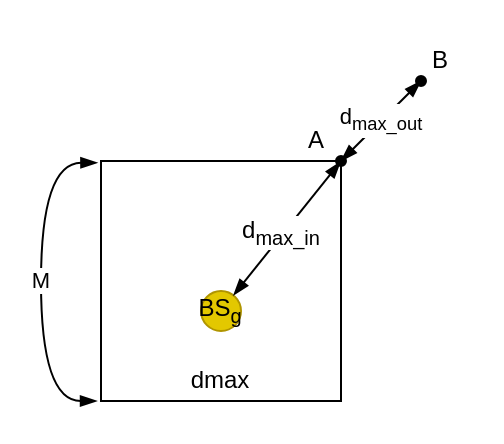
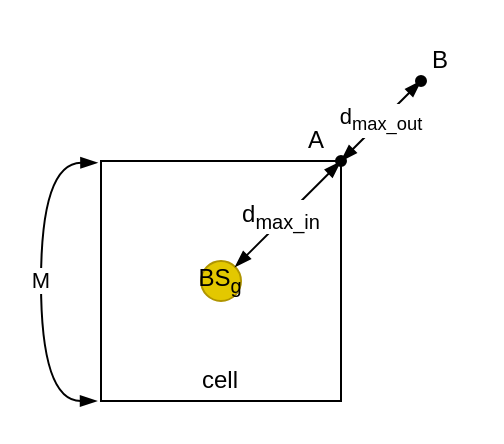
node "BSg": moved (221, 311) -> (221, 281)
node "dmax": label "dmax" -> "cell"
